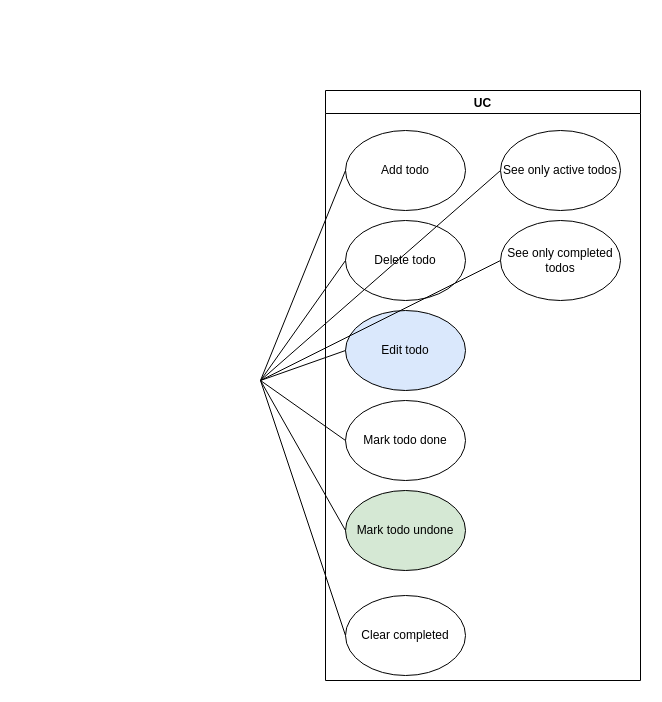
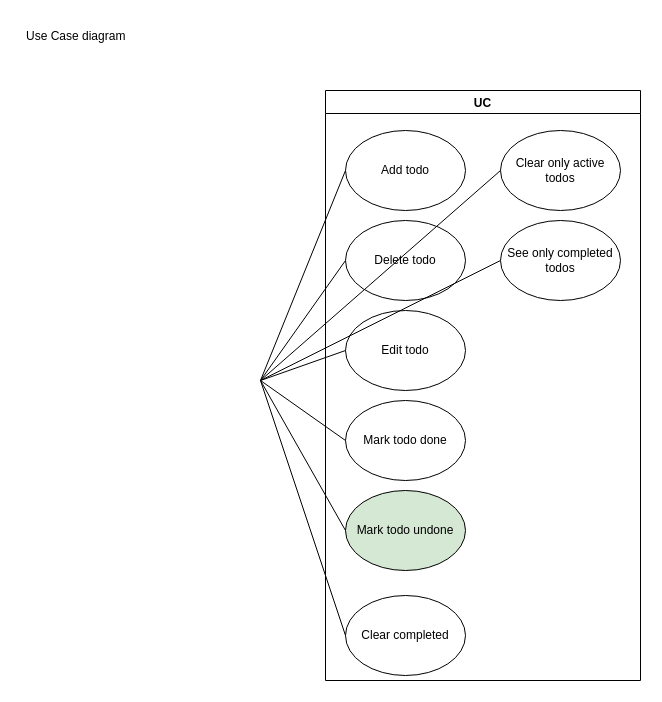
node "Use Case diagram": added
node "See only active todos": label "See only active todos" -> "Clear only active todos"
node "Edit todo": fillcolor #dae8fc -> #ffffff
